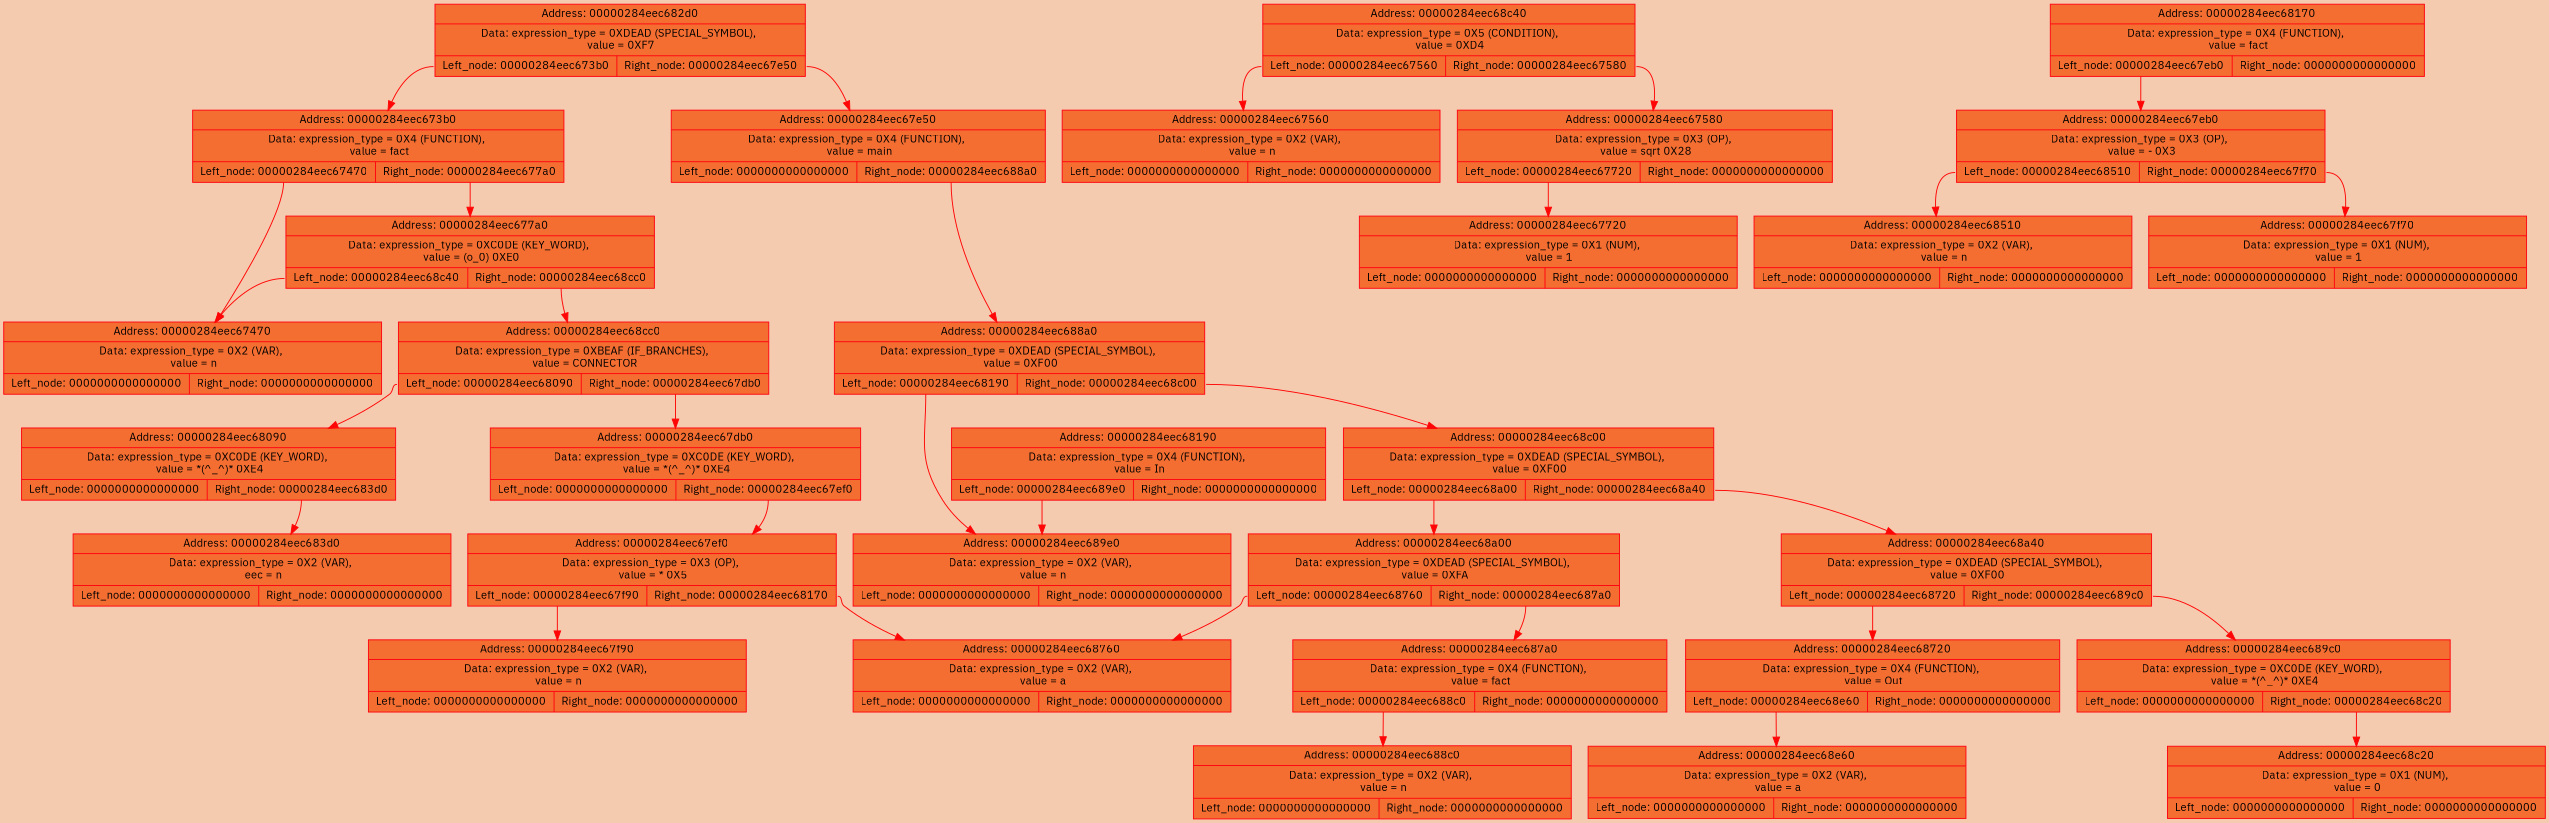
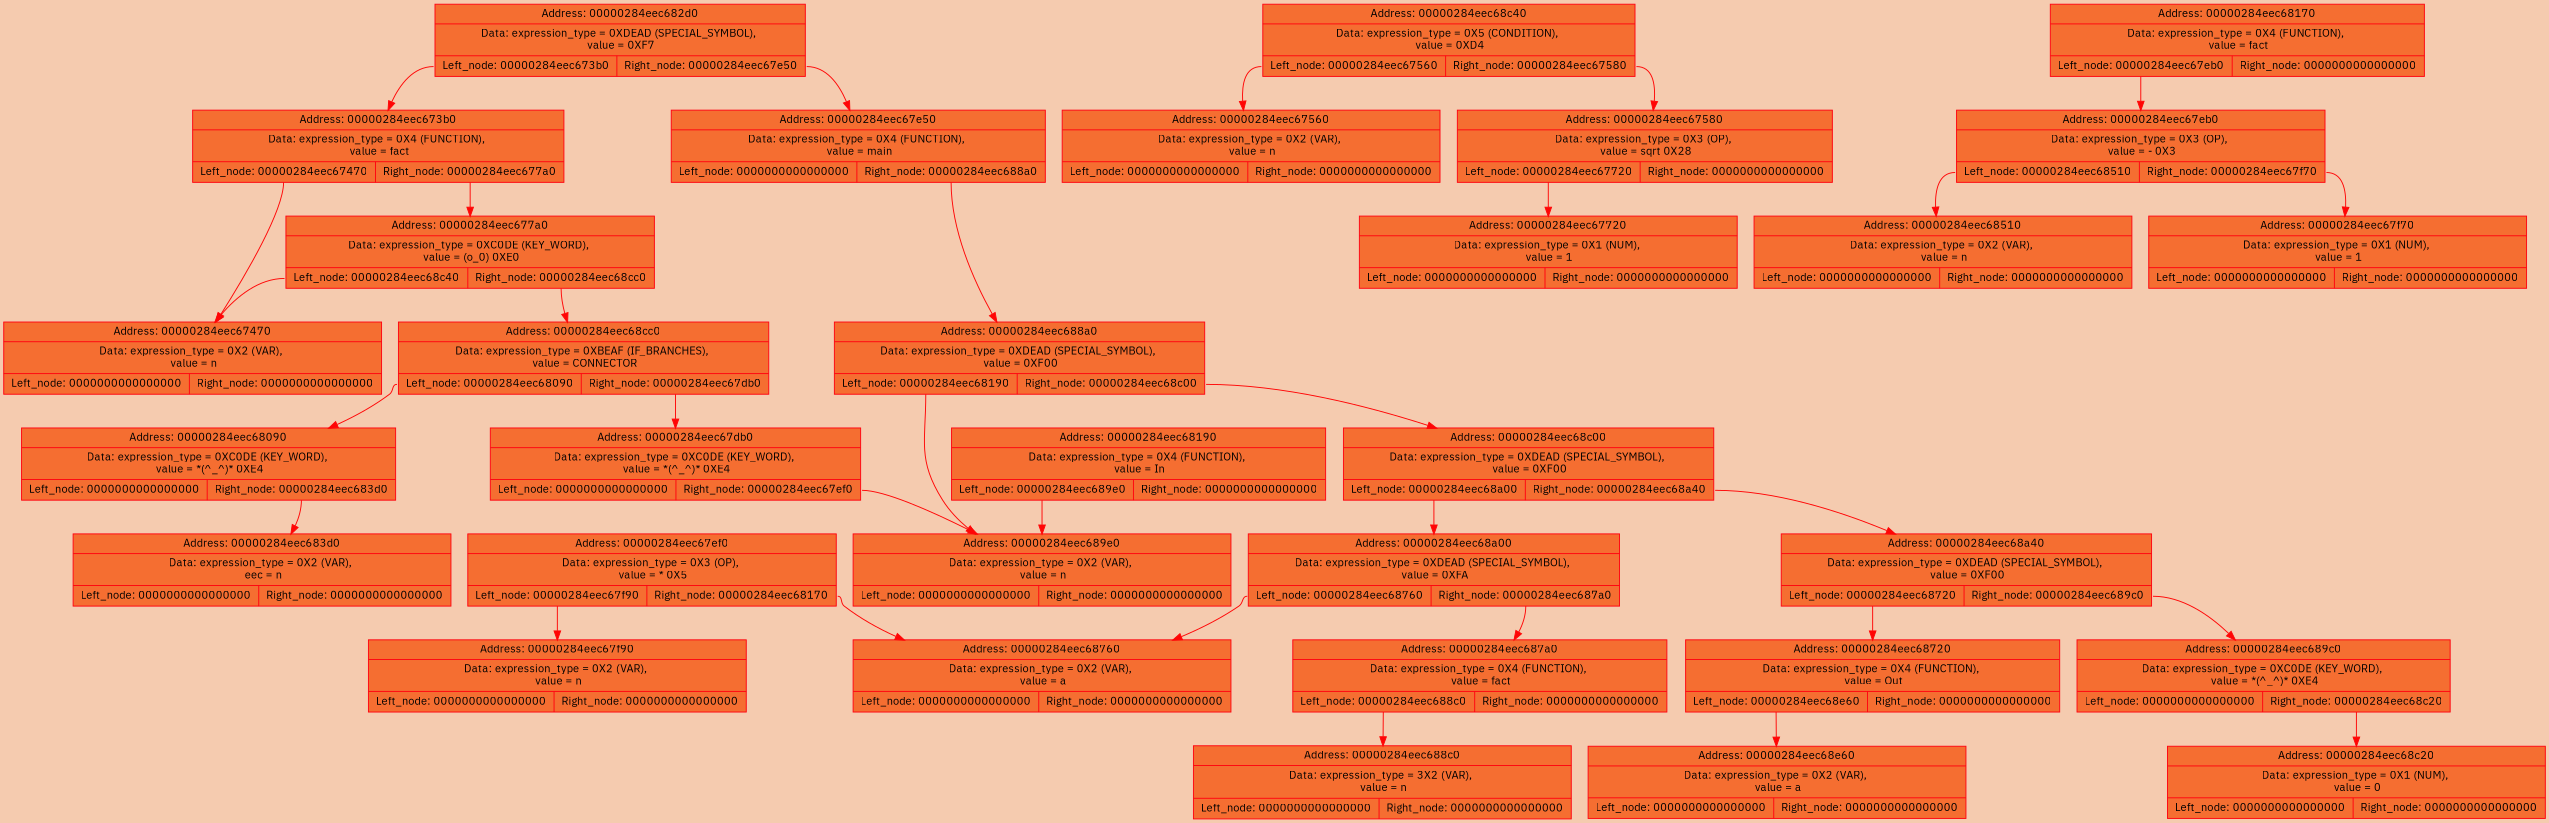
edge "Address: 00000284eec67db0" -> "Address: 00000284eec67ef0": now "Address: 00000284eec67db0" -> "Address: 00000284eec689e0"
node "Address: 00000284eec688c0": text "Data: expression_type = 0X2 (VAR)," -> "Data: expression_type = 3X2 (VAR),"
